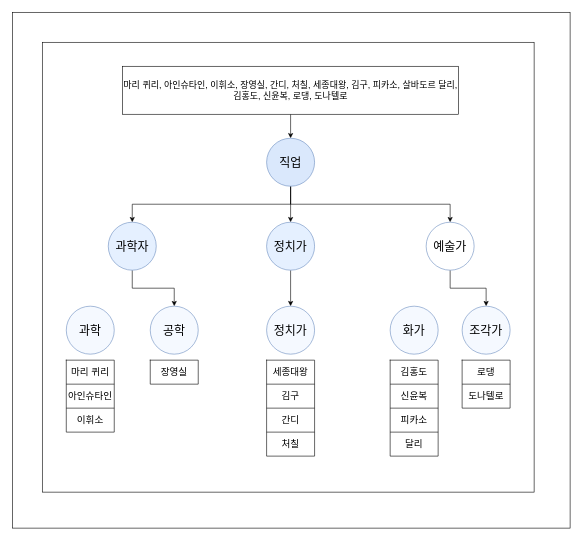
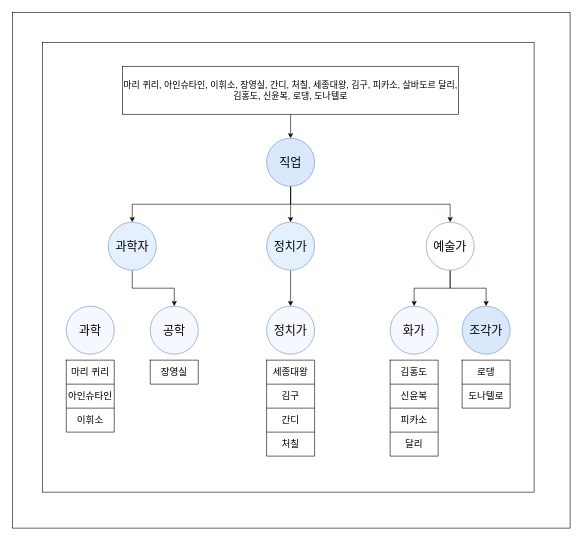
edge "예술가" -> "화가": added
node "조각가": fillcolor #f5f9ff -> #dae8fc
